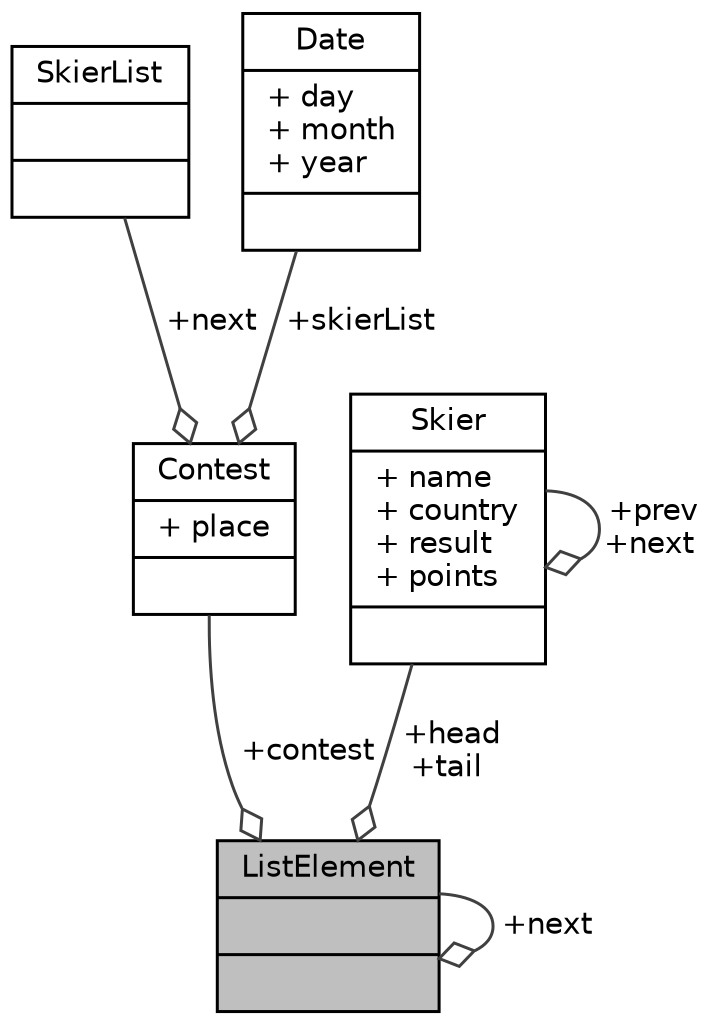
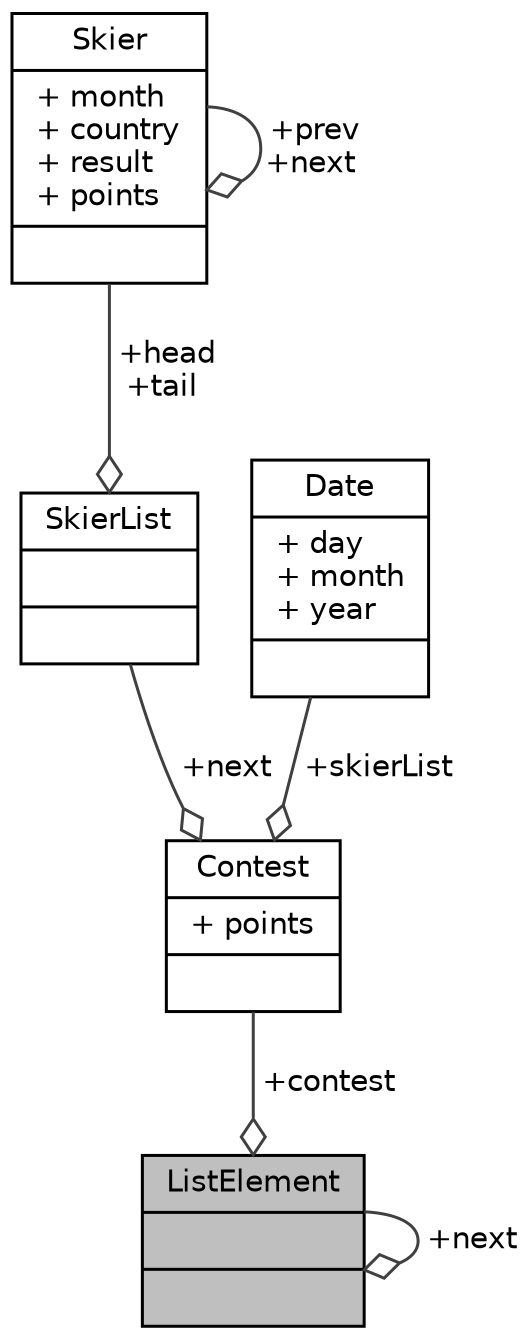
node "Skier": text "+ name" -> "+ month"
node "Contest": text "+ place" -> "+ points"
edge "Skier" -> "ListElement": now "Skier" -> "SkierList"
